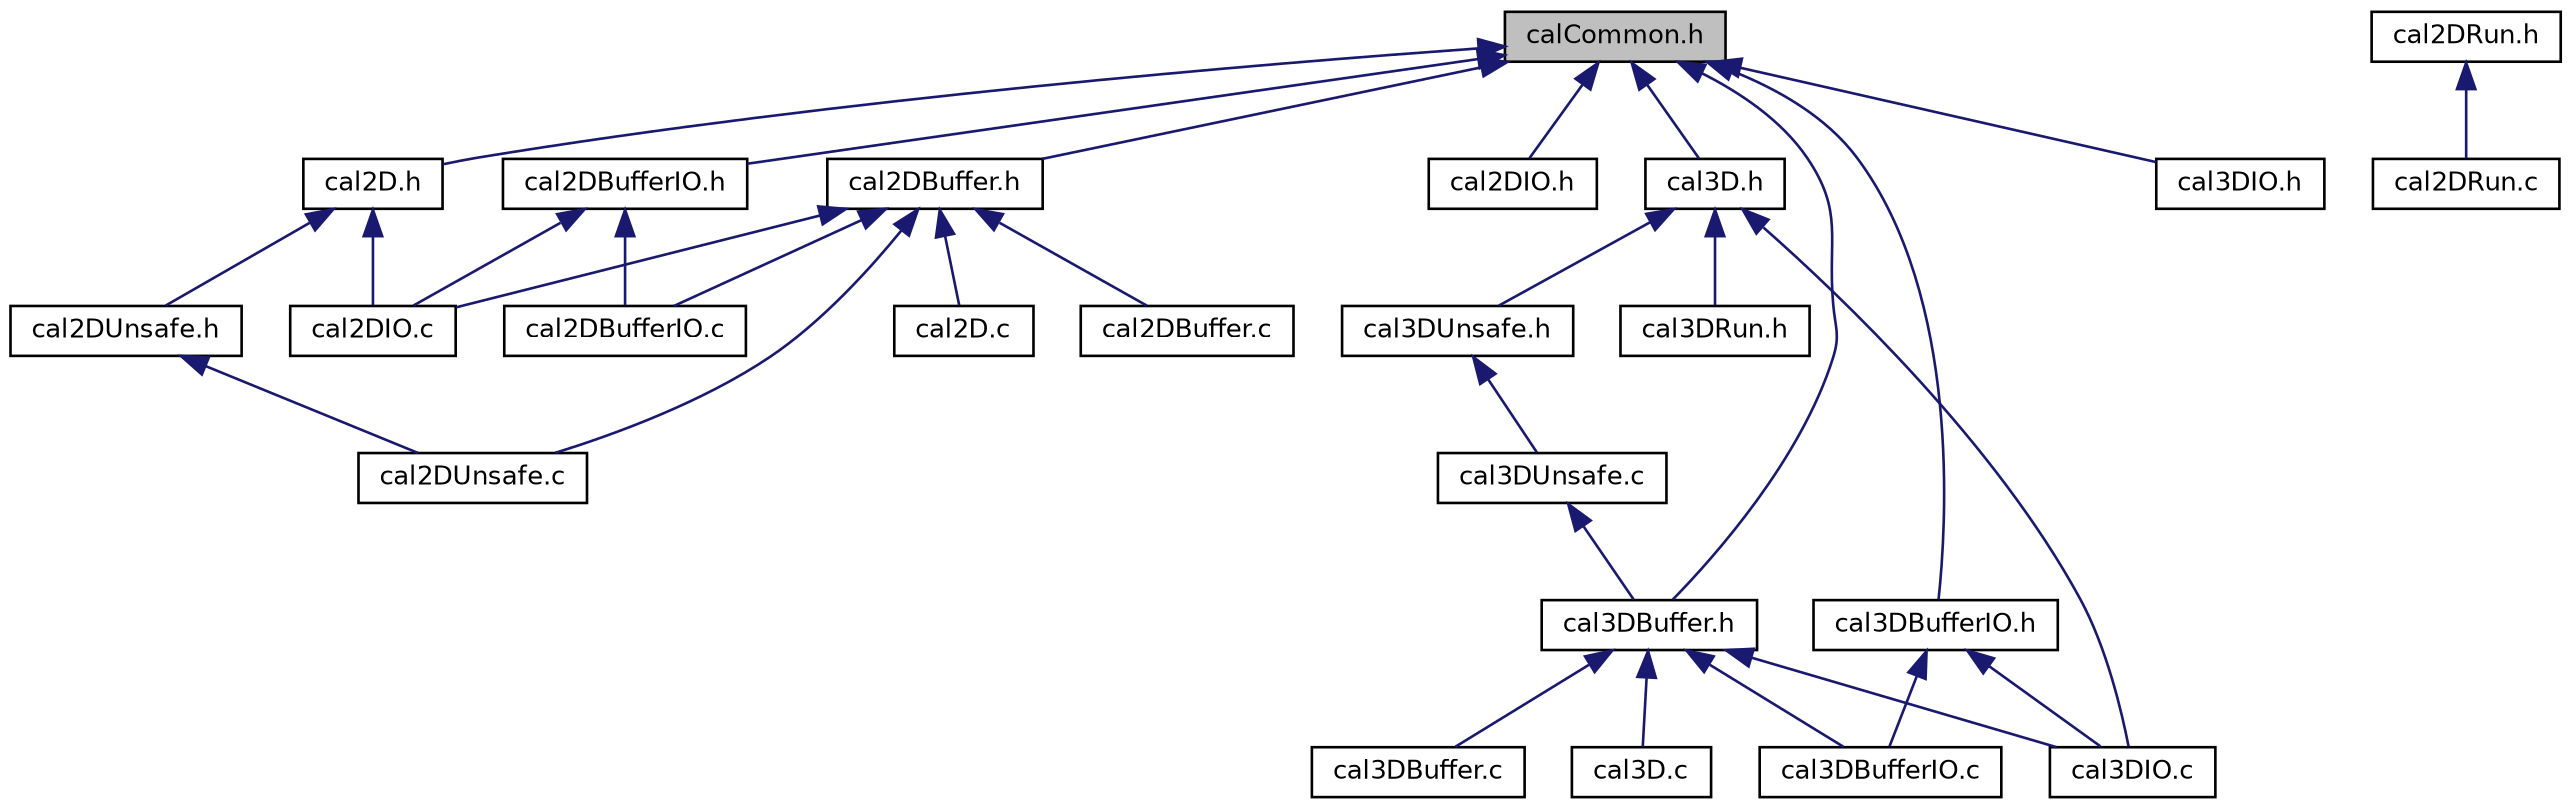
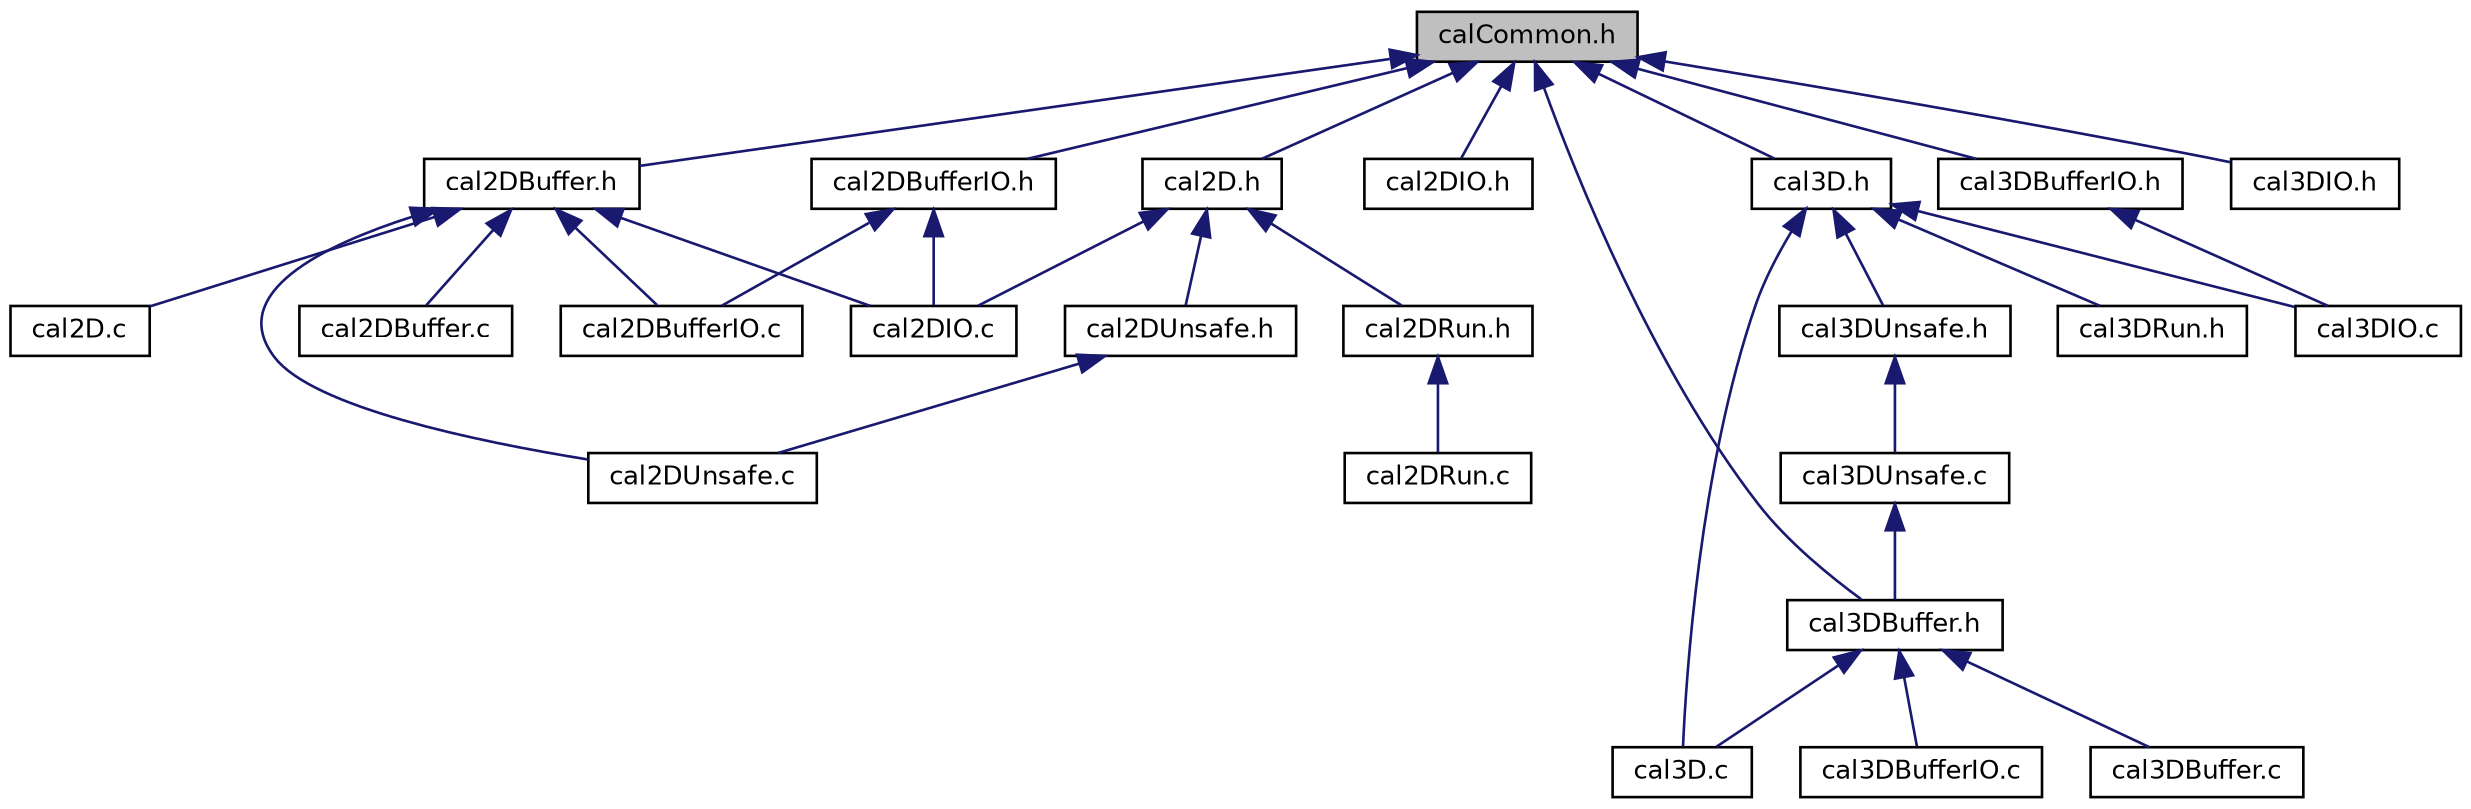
edge "cal2DRun.h" -> "cal2D.h": added
edge "cal3D.c" -> "cal3D.h": added
edge "cal3DIO.c" -> "cal3DBuffer.h": removed
edge "cal3DBufferIO.c" -> "cal3DBufferIO.h": removed
